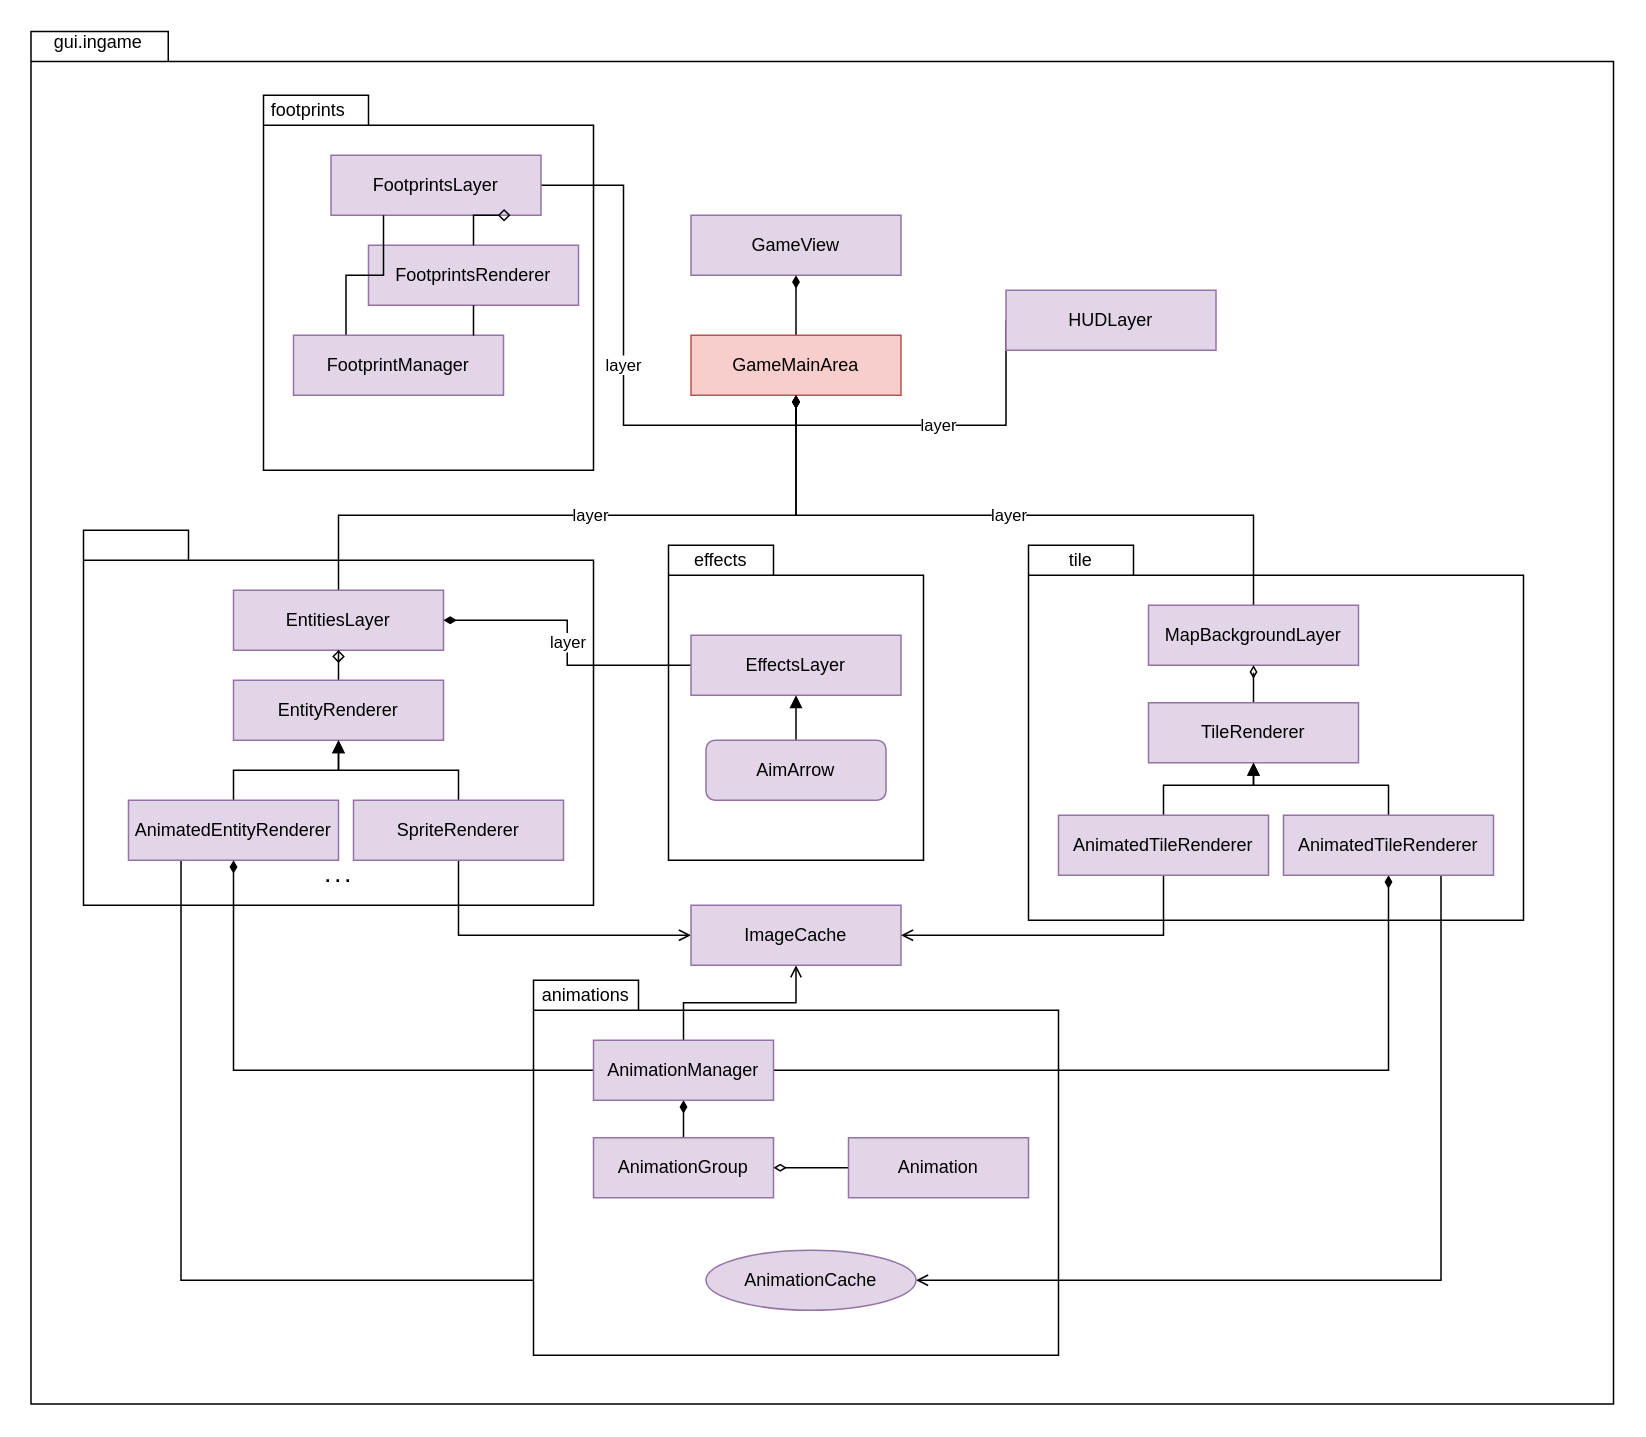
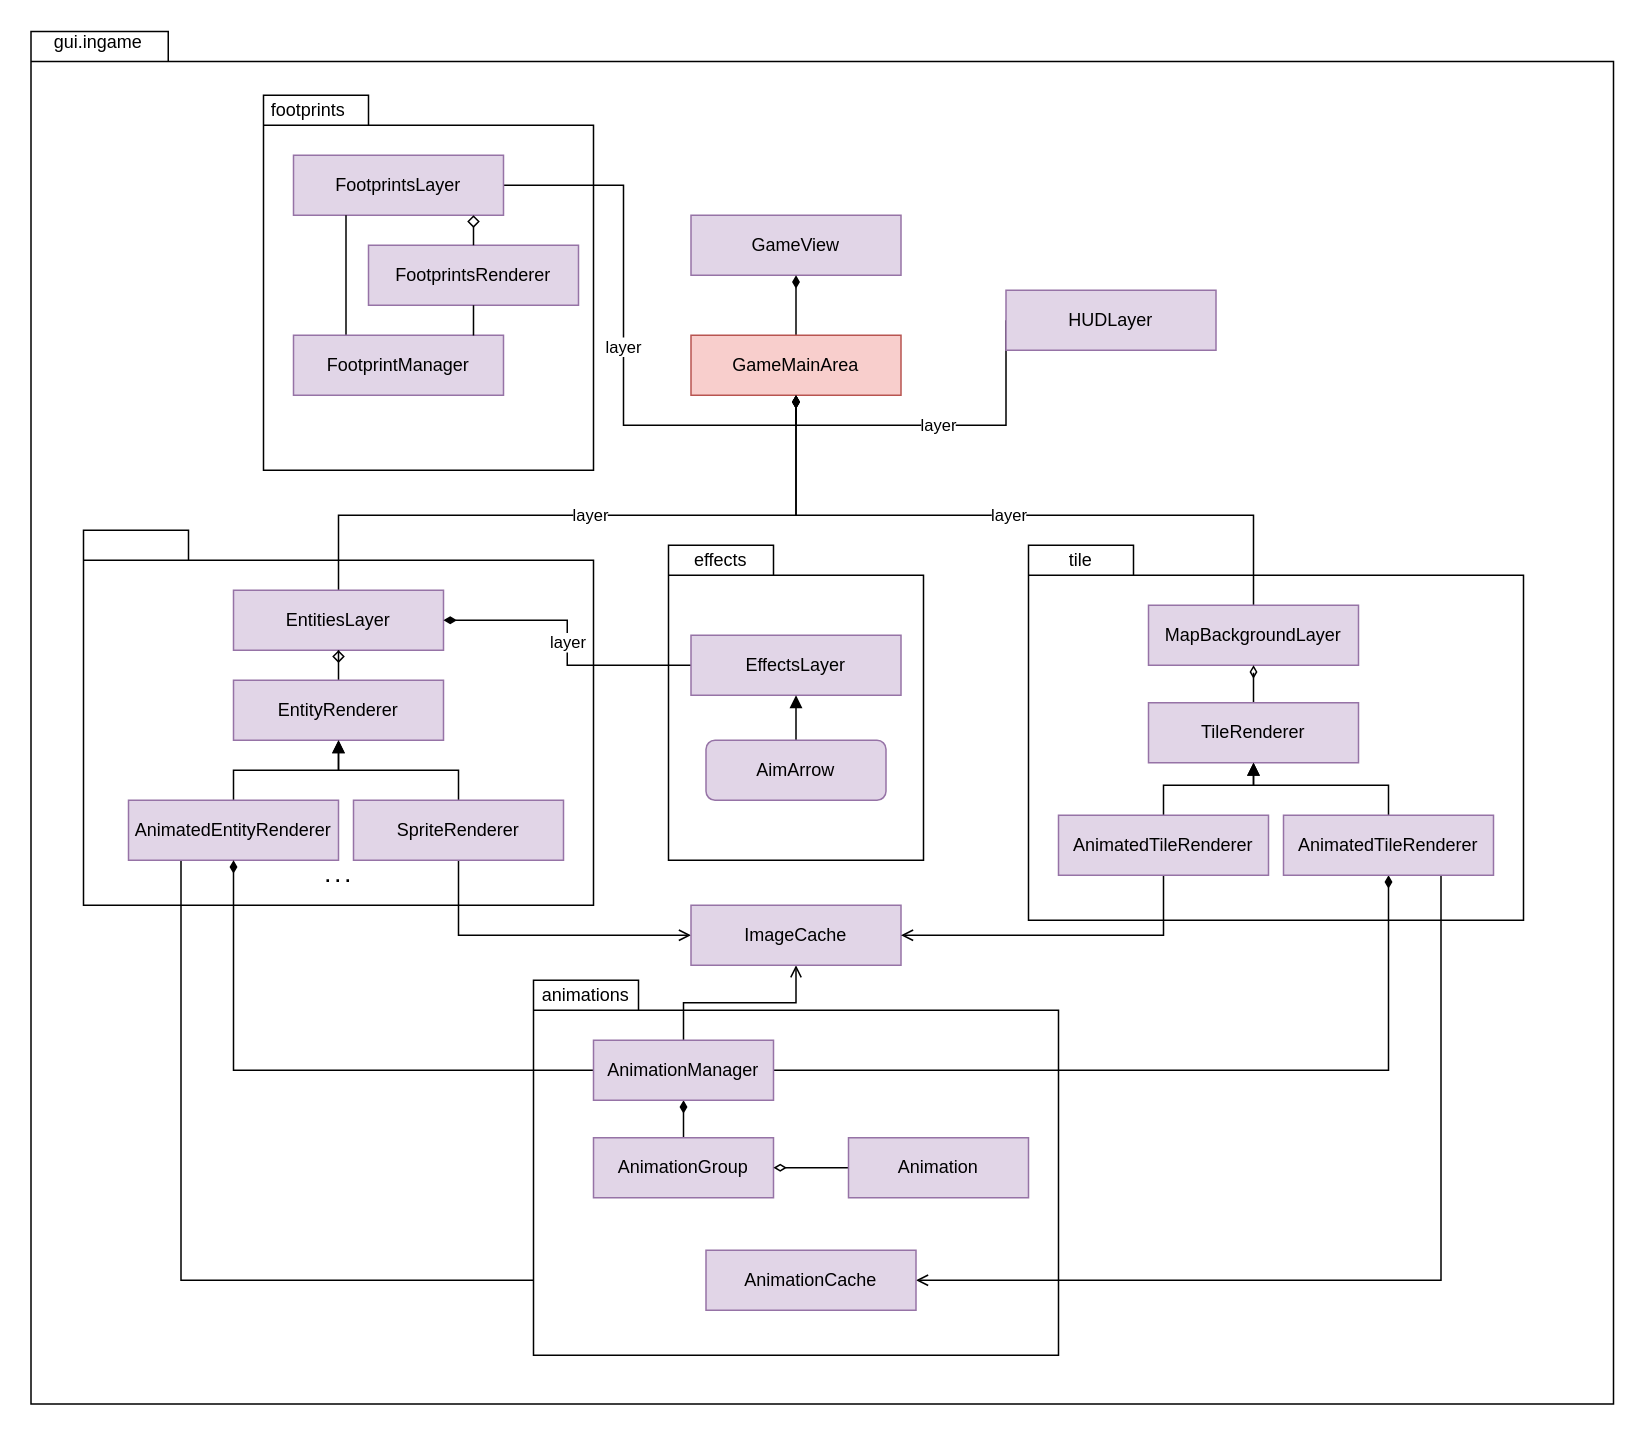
node "FootprintsLayer": moved (436, 185) -> (398, 185)
node "AnimationCache": shape ellipse -> rectangle
